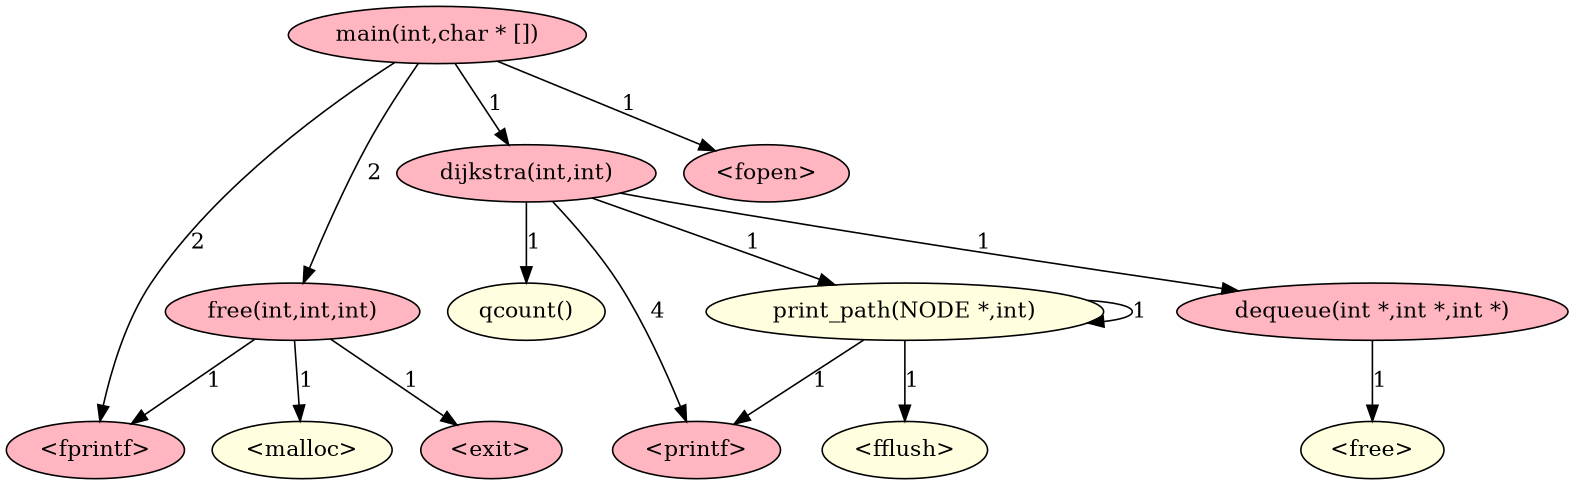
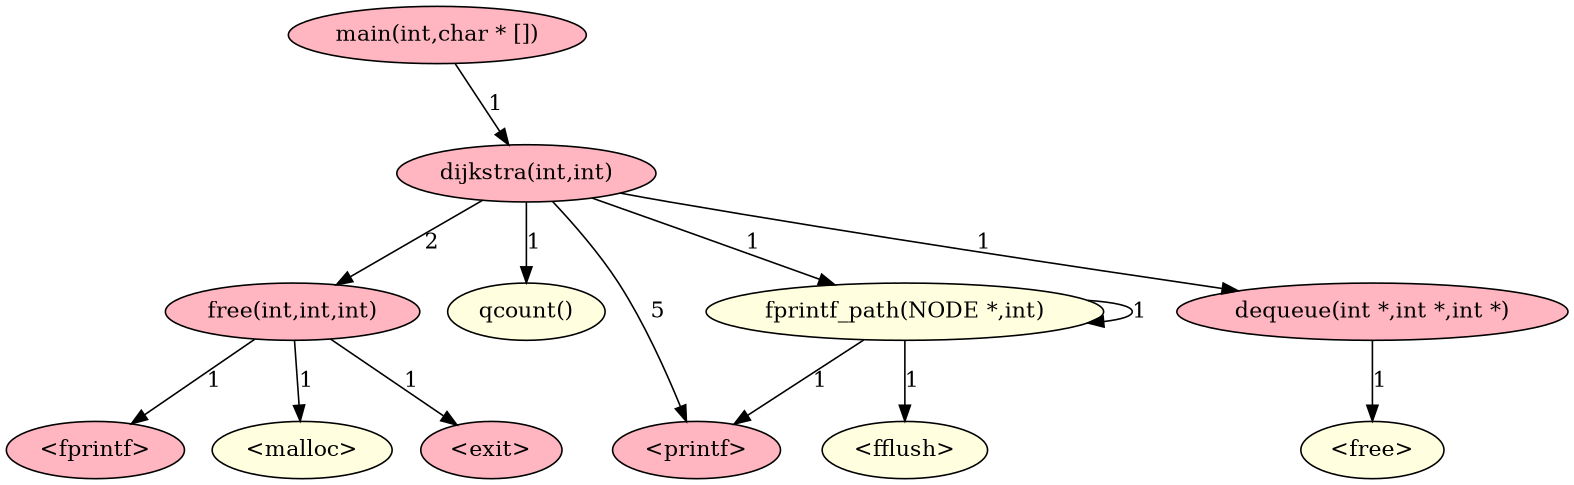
edge "main(int,char * [])" -> "free(int,int,int)": now "dijkstra(int,int)" -> "free(int,int,int)"
node "<fopen>": removed
edge "main(int,char * [])" -> "<fprintf>": removed, label "2"
edge "dijkstra(int,int)" -> "<printf>": label "4" -> "5"
node "print_path(NODE *,int)": label "print_path(NODE *,int)" -> "fprintf_path(NODE *,int)"
